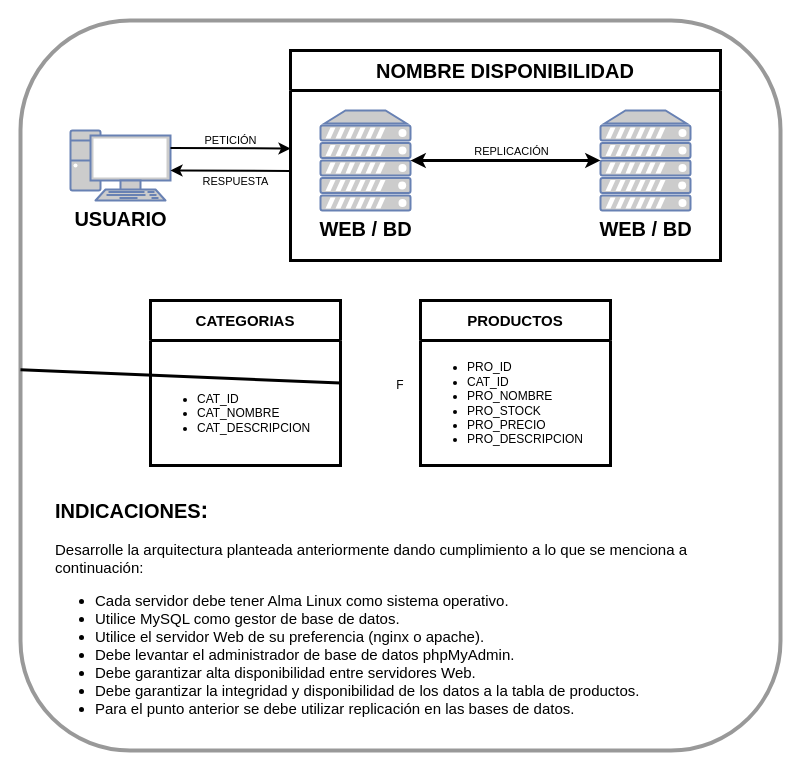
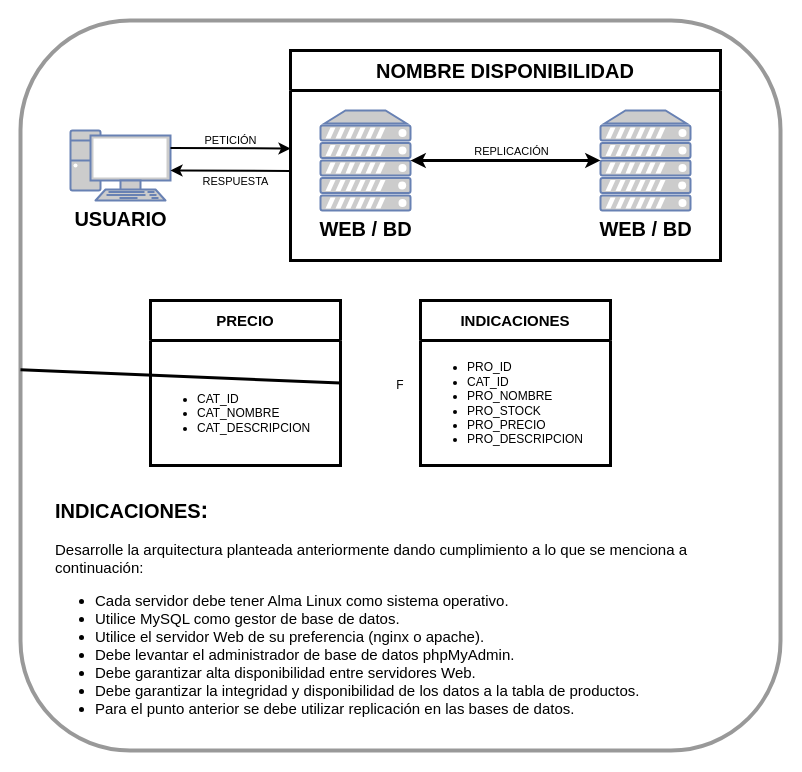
node "CATEGORIAS": label "CATEGORIAS" -> "PRECIO"
node "PRODUCTOS": label "PRODUCTOS" -> "INDICACIONES"
